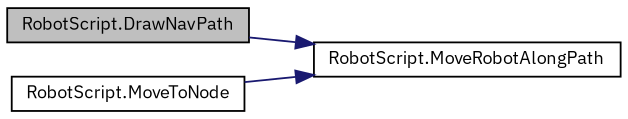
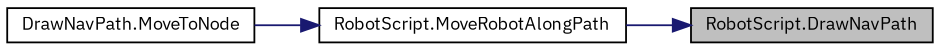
edge "RobotScript.DrawNavPath" -> "RobotScript.MoveRobotAlongPath": reversed
node "RobotScript.MoveToNode": label "RobotScript.MoveToNode" -> "DrawNavPath.MoveToNode"
